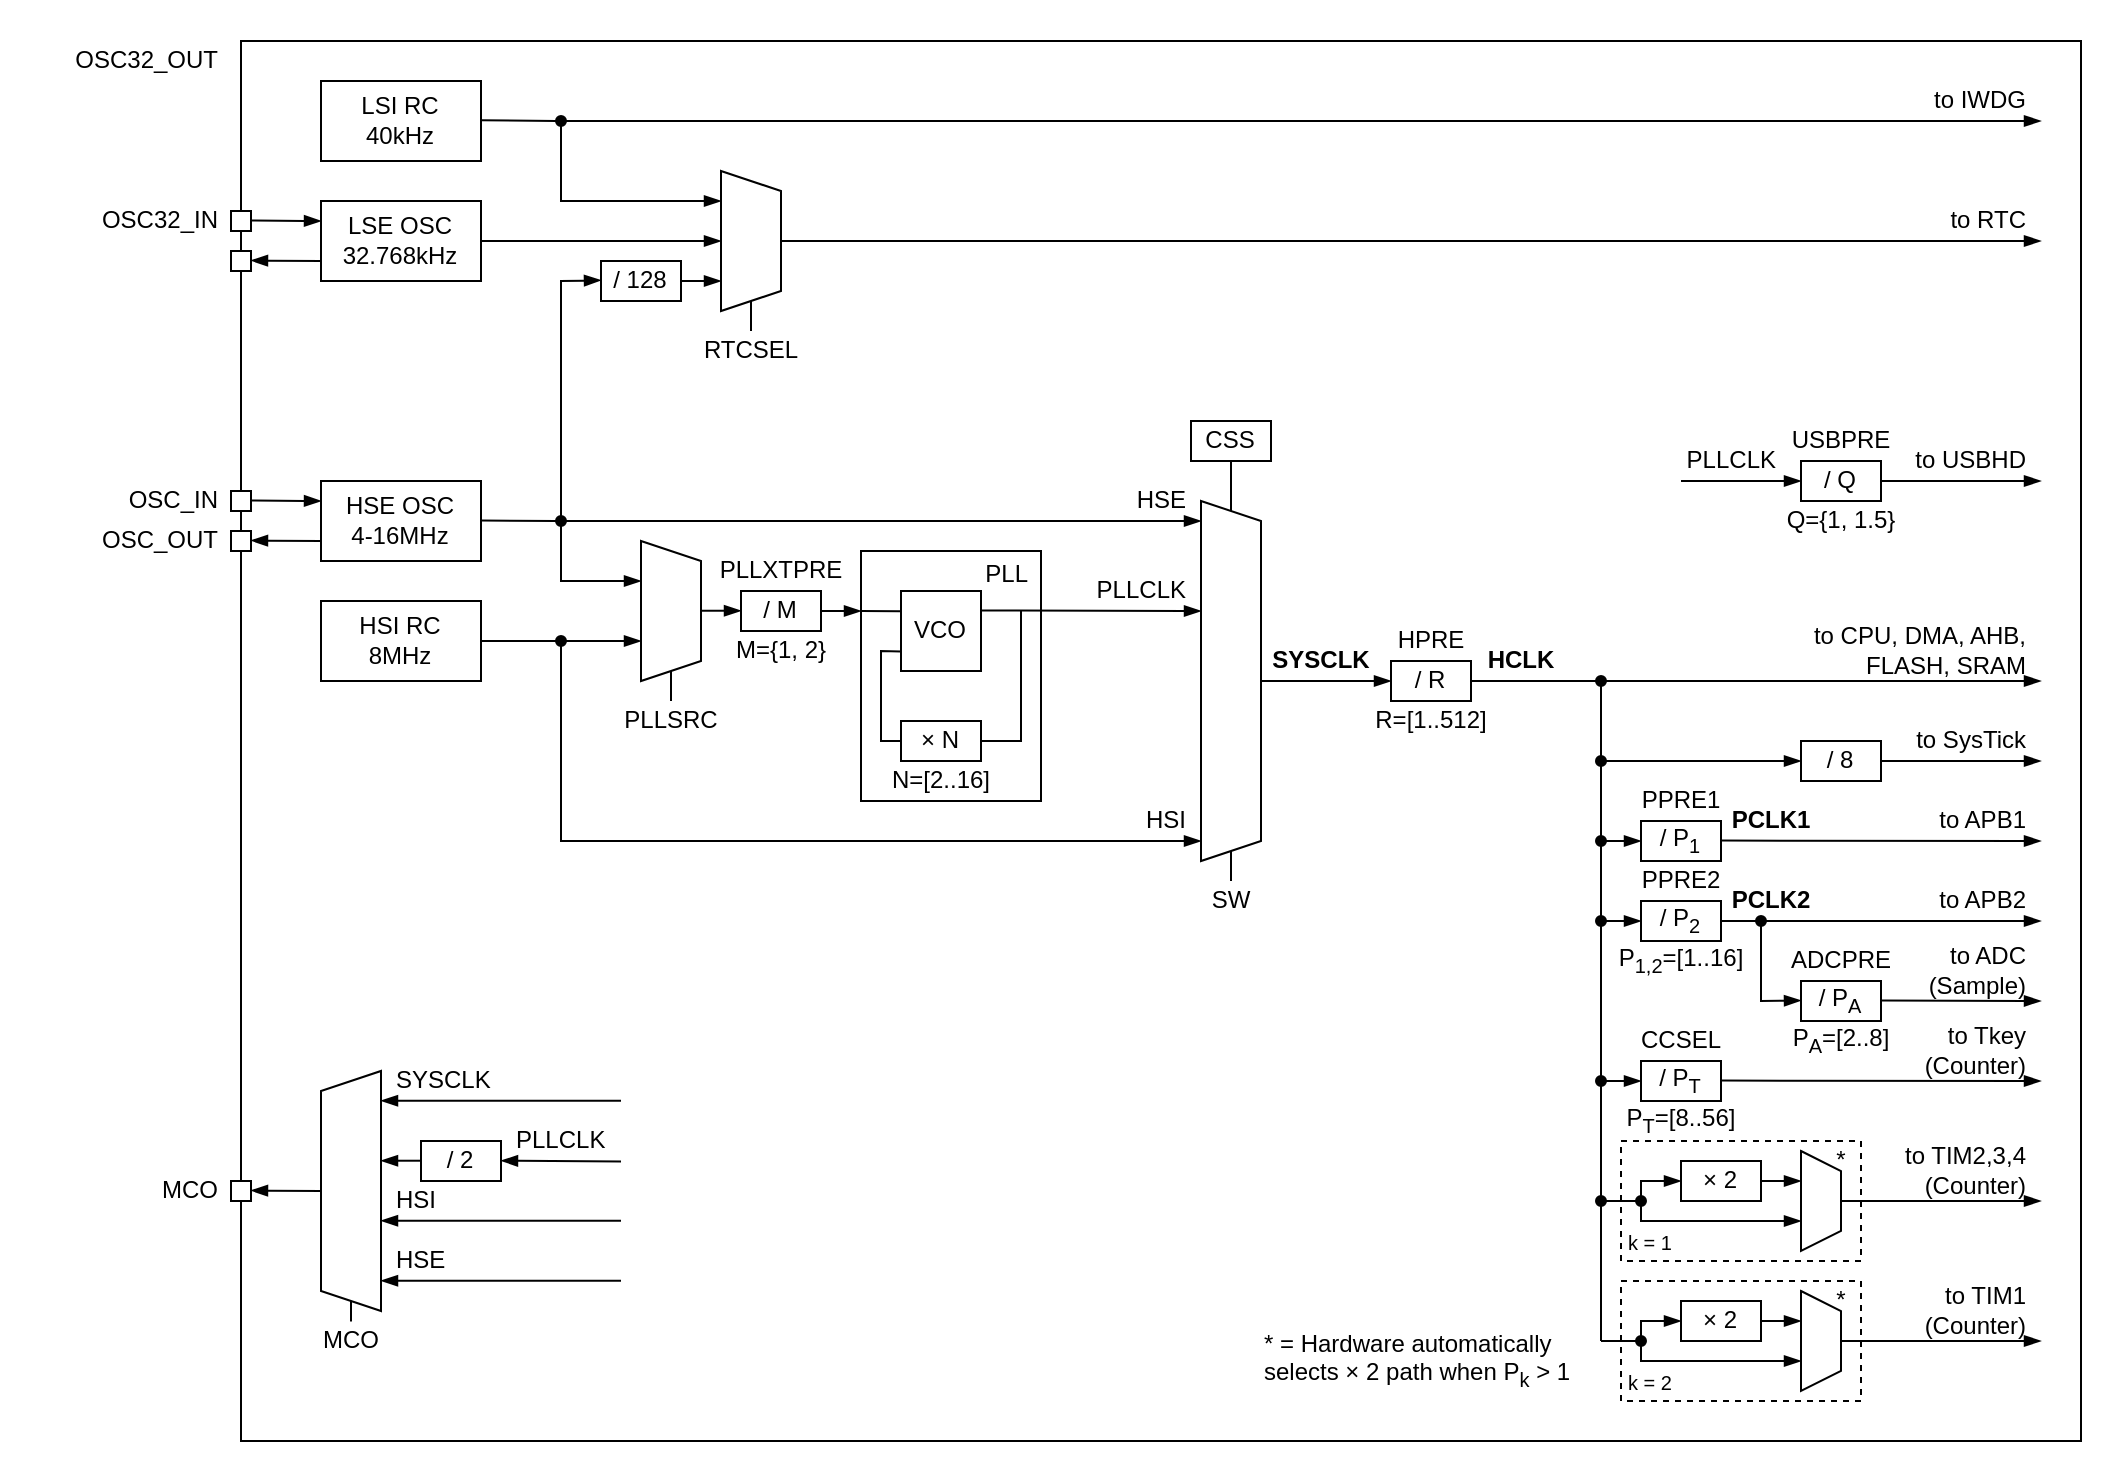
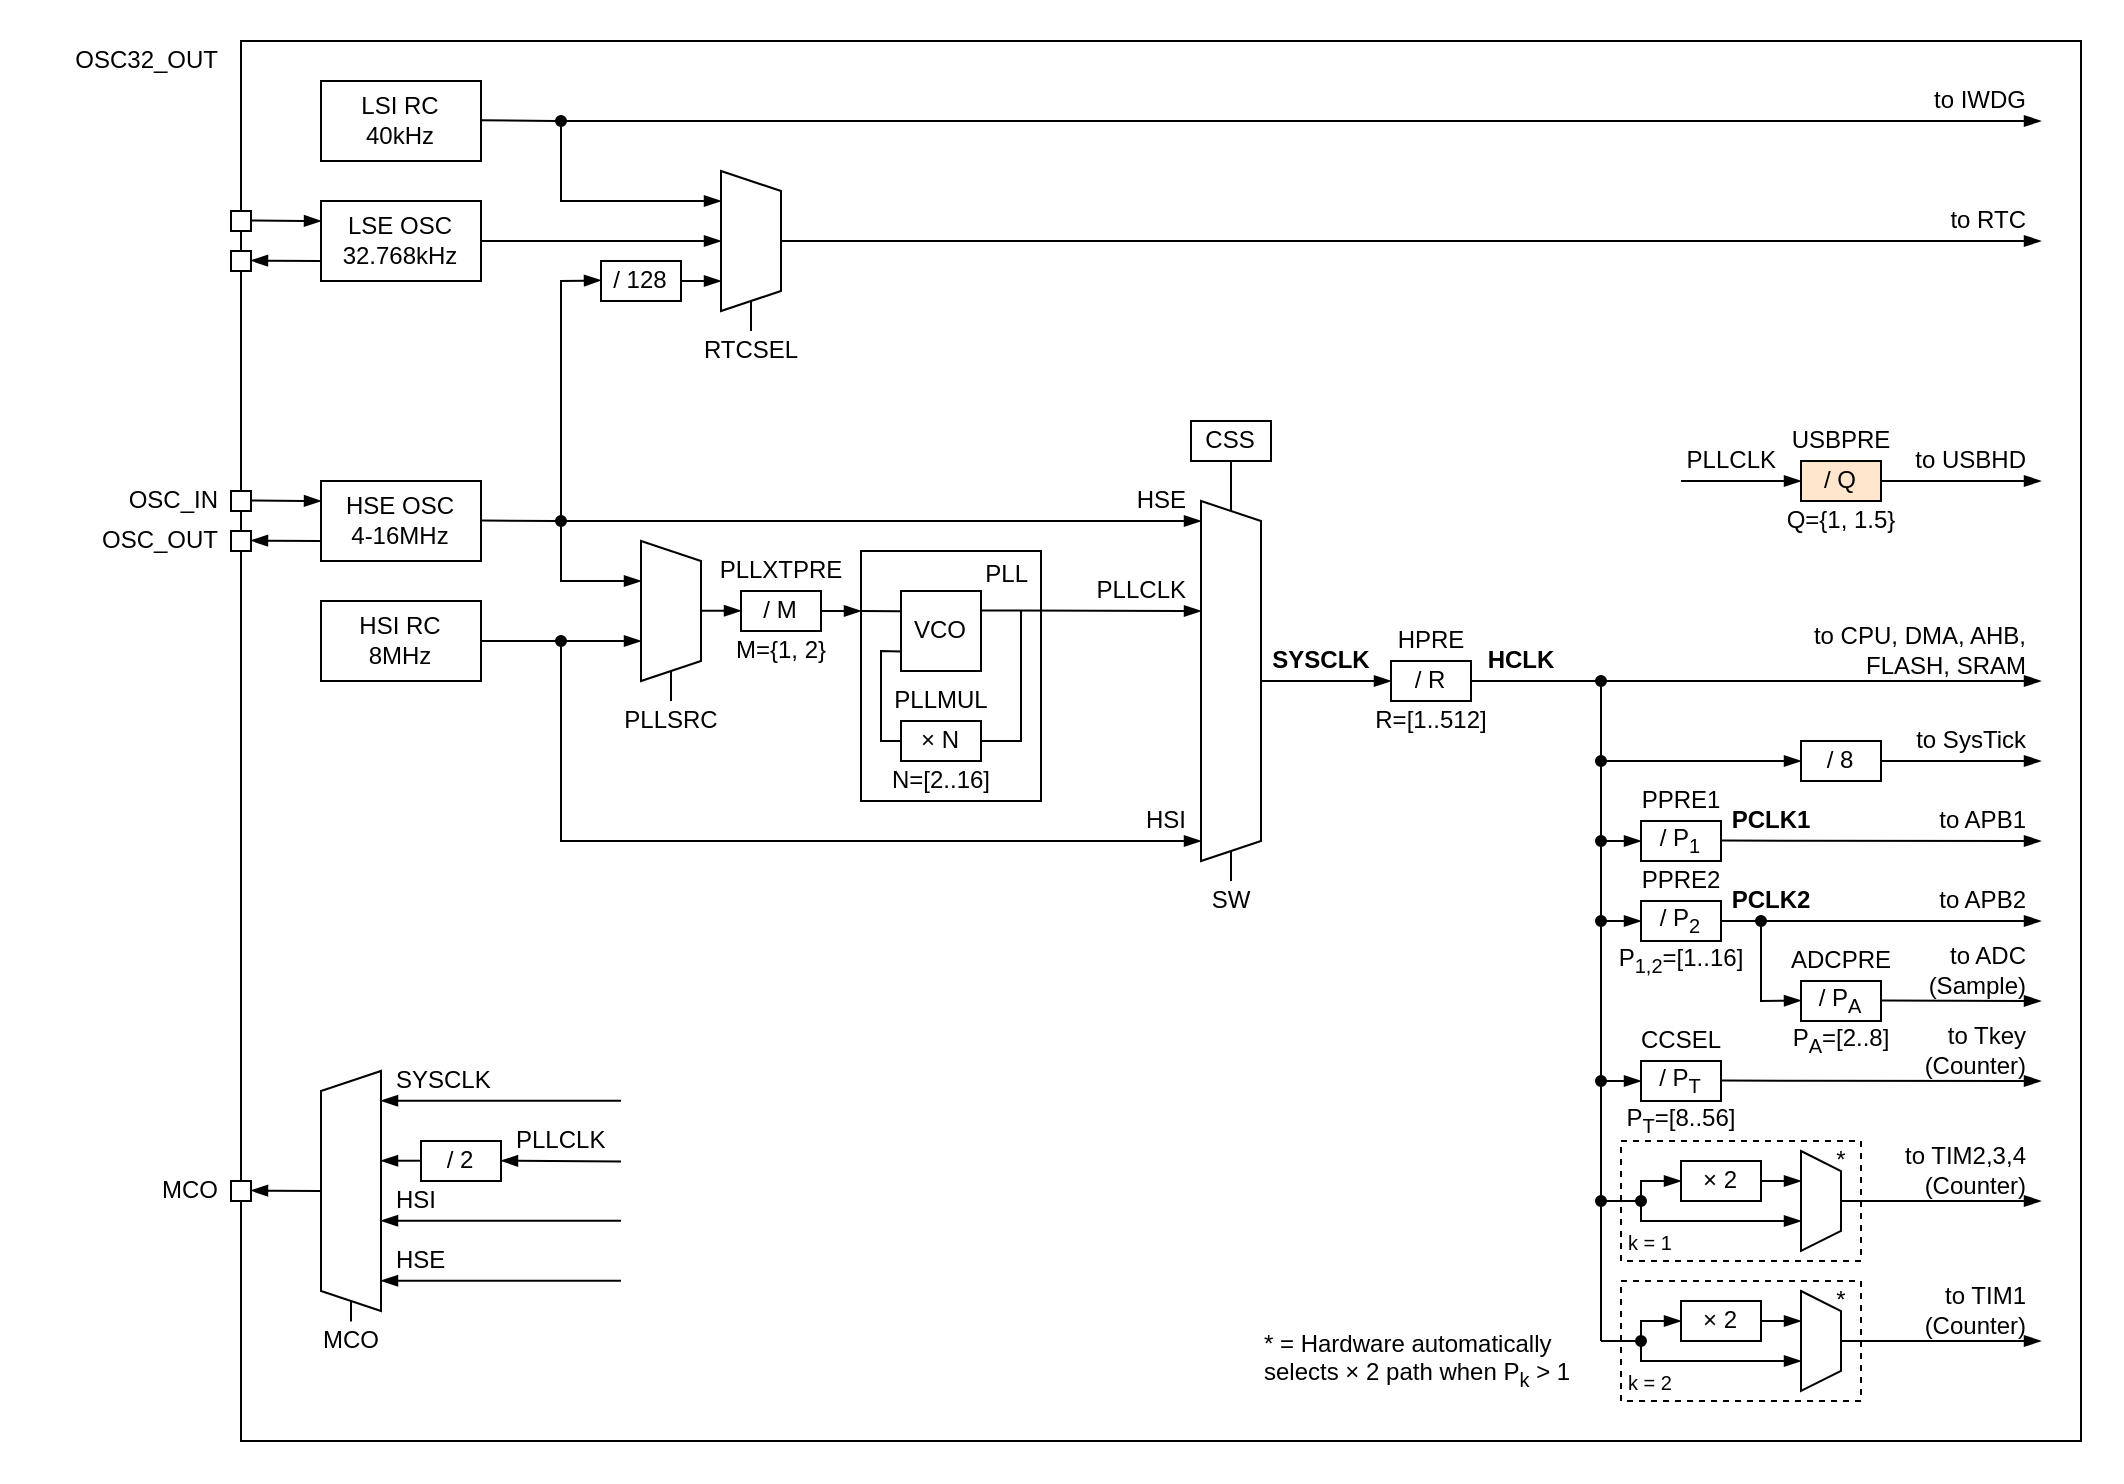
node "OSC32_IN": removed
node "/ Q": fillcolor #ffffff -> #ffe6cc
node "PLLMUL": added
